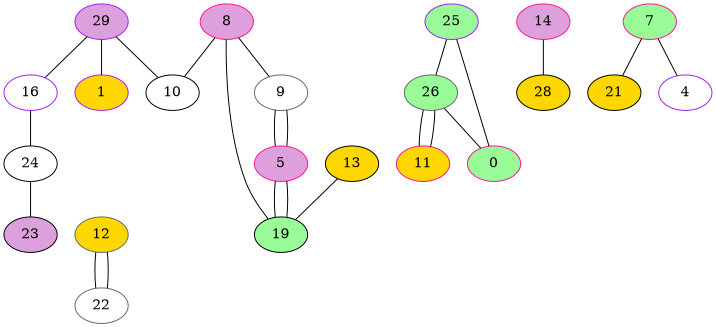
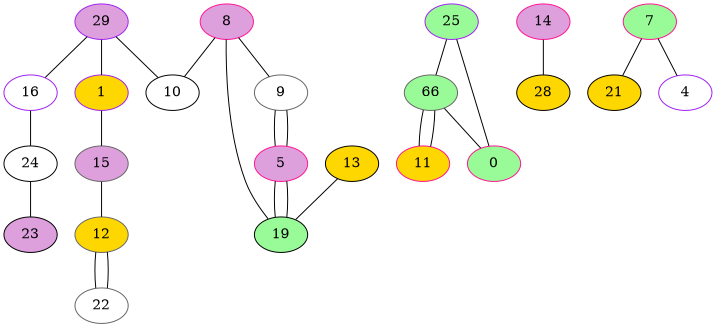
node "26": label "26" -> "66"
node "15": added
